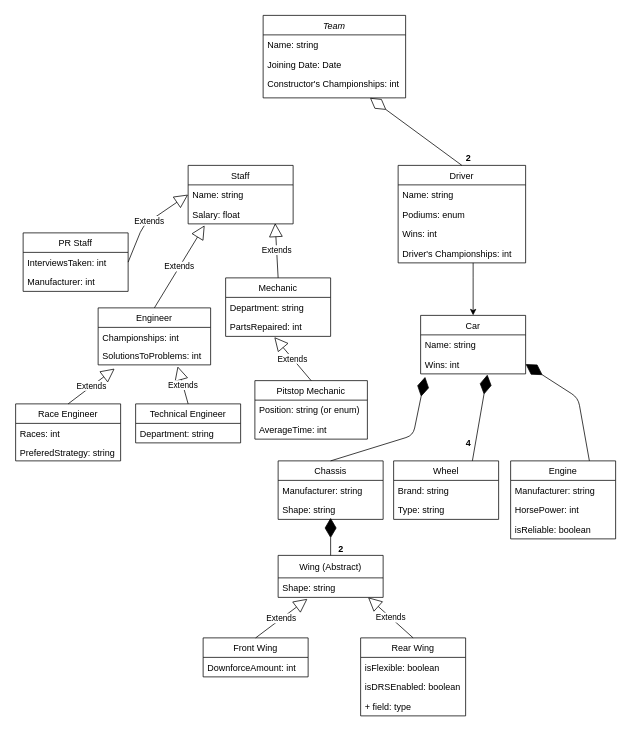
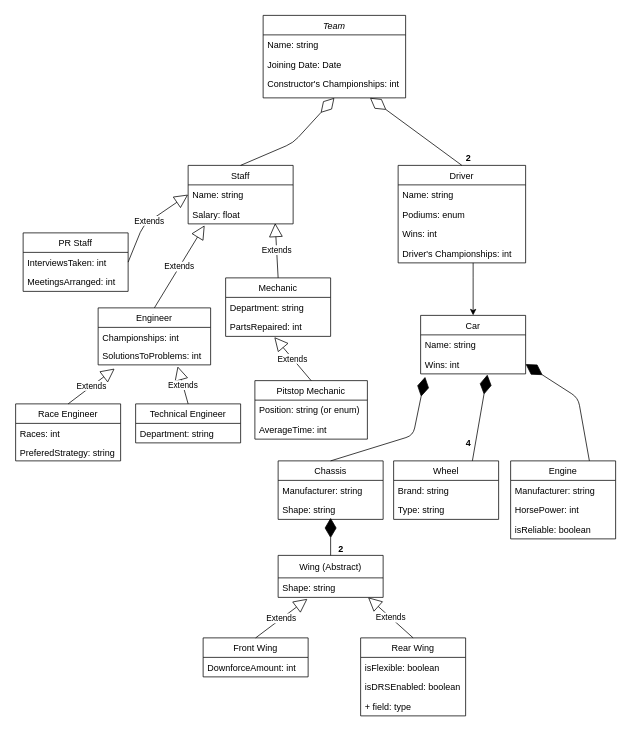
edge "Staff" -> "Team": added
node "Manufacturer: int": label "Manufacturer: int" -> "MeetingsArranged: int"
